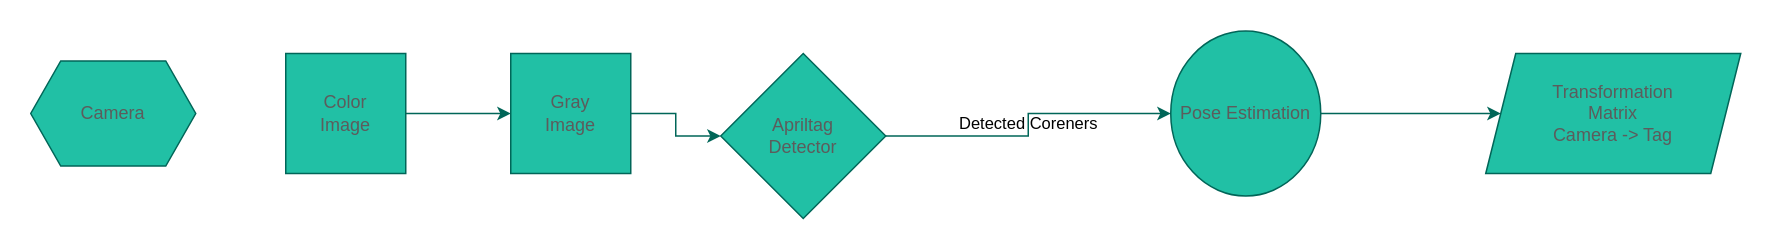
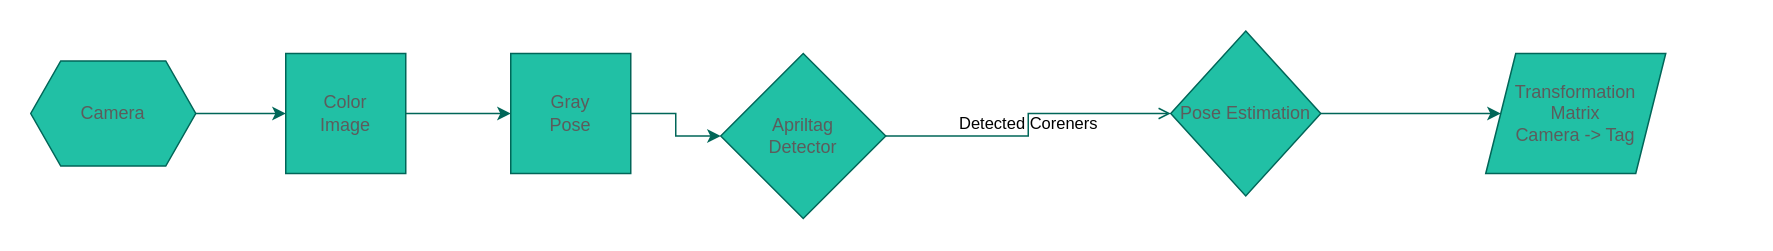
edge "Camera" -> "Color Image": added
node "Gray Image": label "Gray Image" -> "Gray Pose"
edge "Apriltag Detector" -> "Pose Estimation": arrowhead classic -> open
node "Pose Estimation": shape ellipse -> diamond
node "Transformation Matrix Camera -> Tag": size 255x120 -> 180x120
